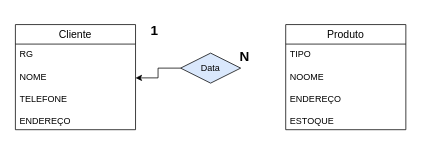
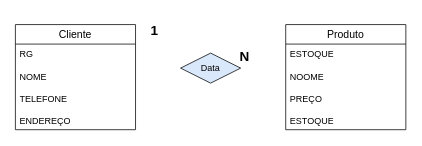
node "TIPO": label "TIPO" -> "ESTOQUE"
edge "Data" -> "NOME": removed
node "ENDEREÇO ESTOQUE": label "ENDEREÇO ESTOQUE" -> "PREÇO ESTOQUE"
